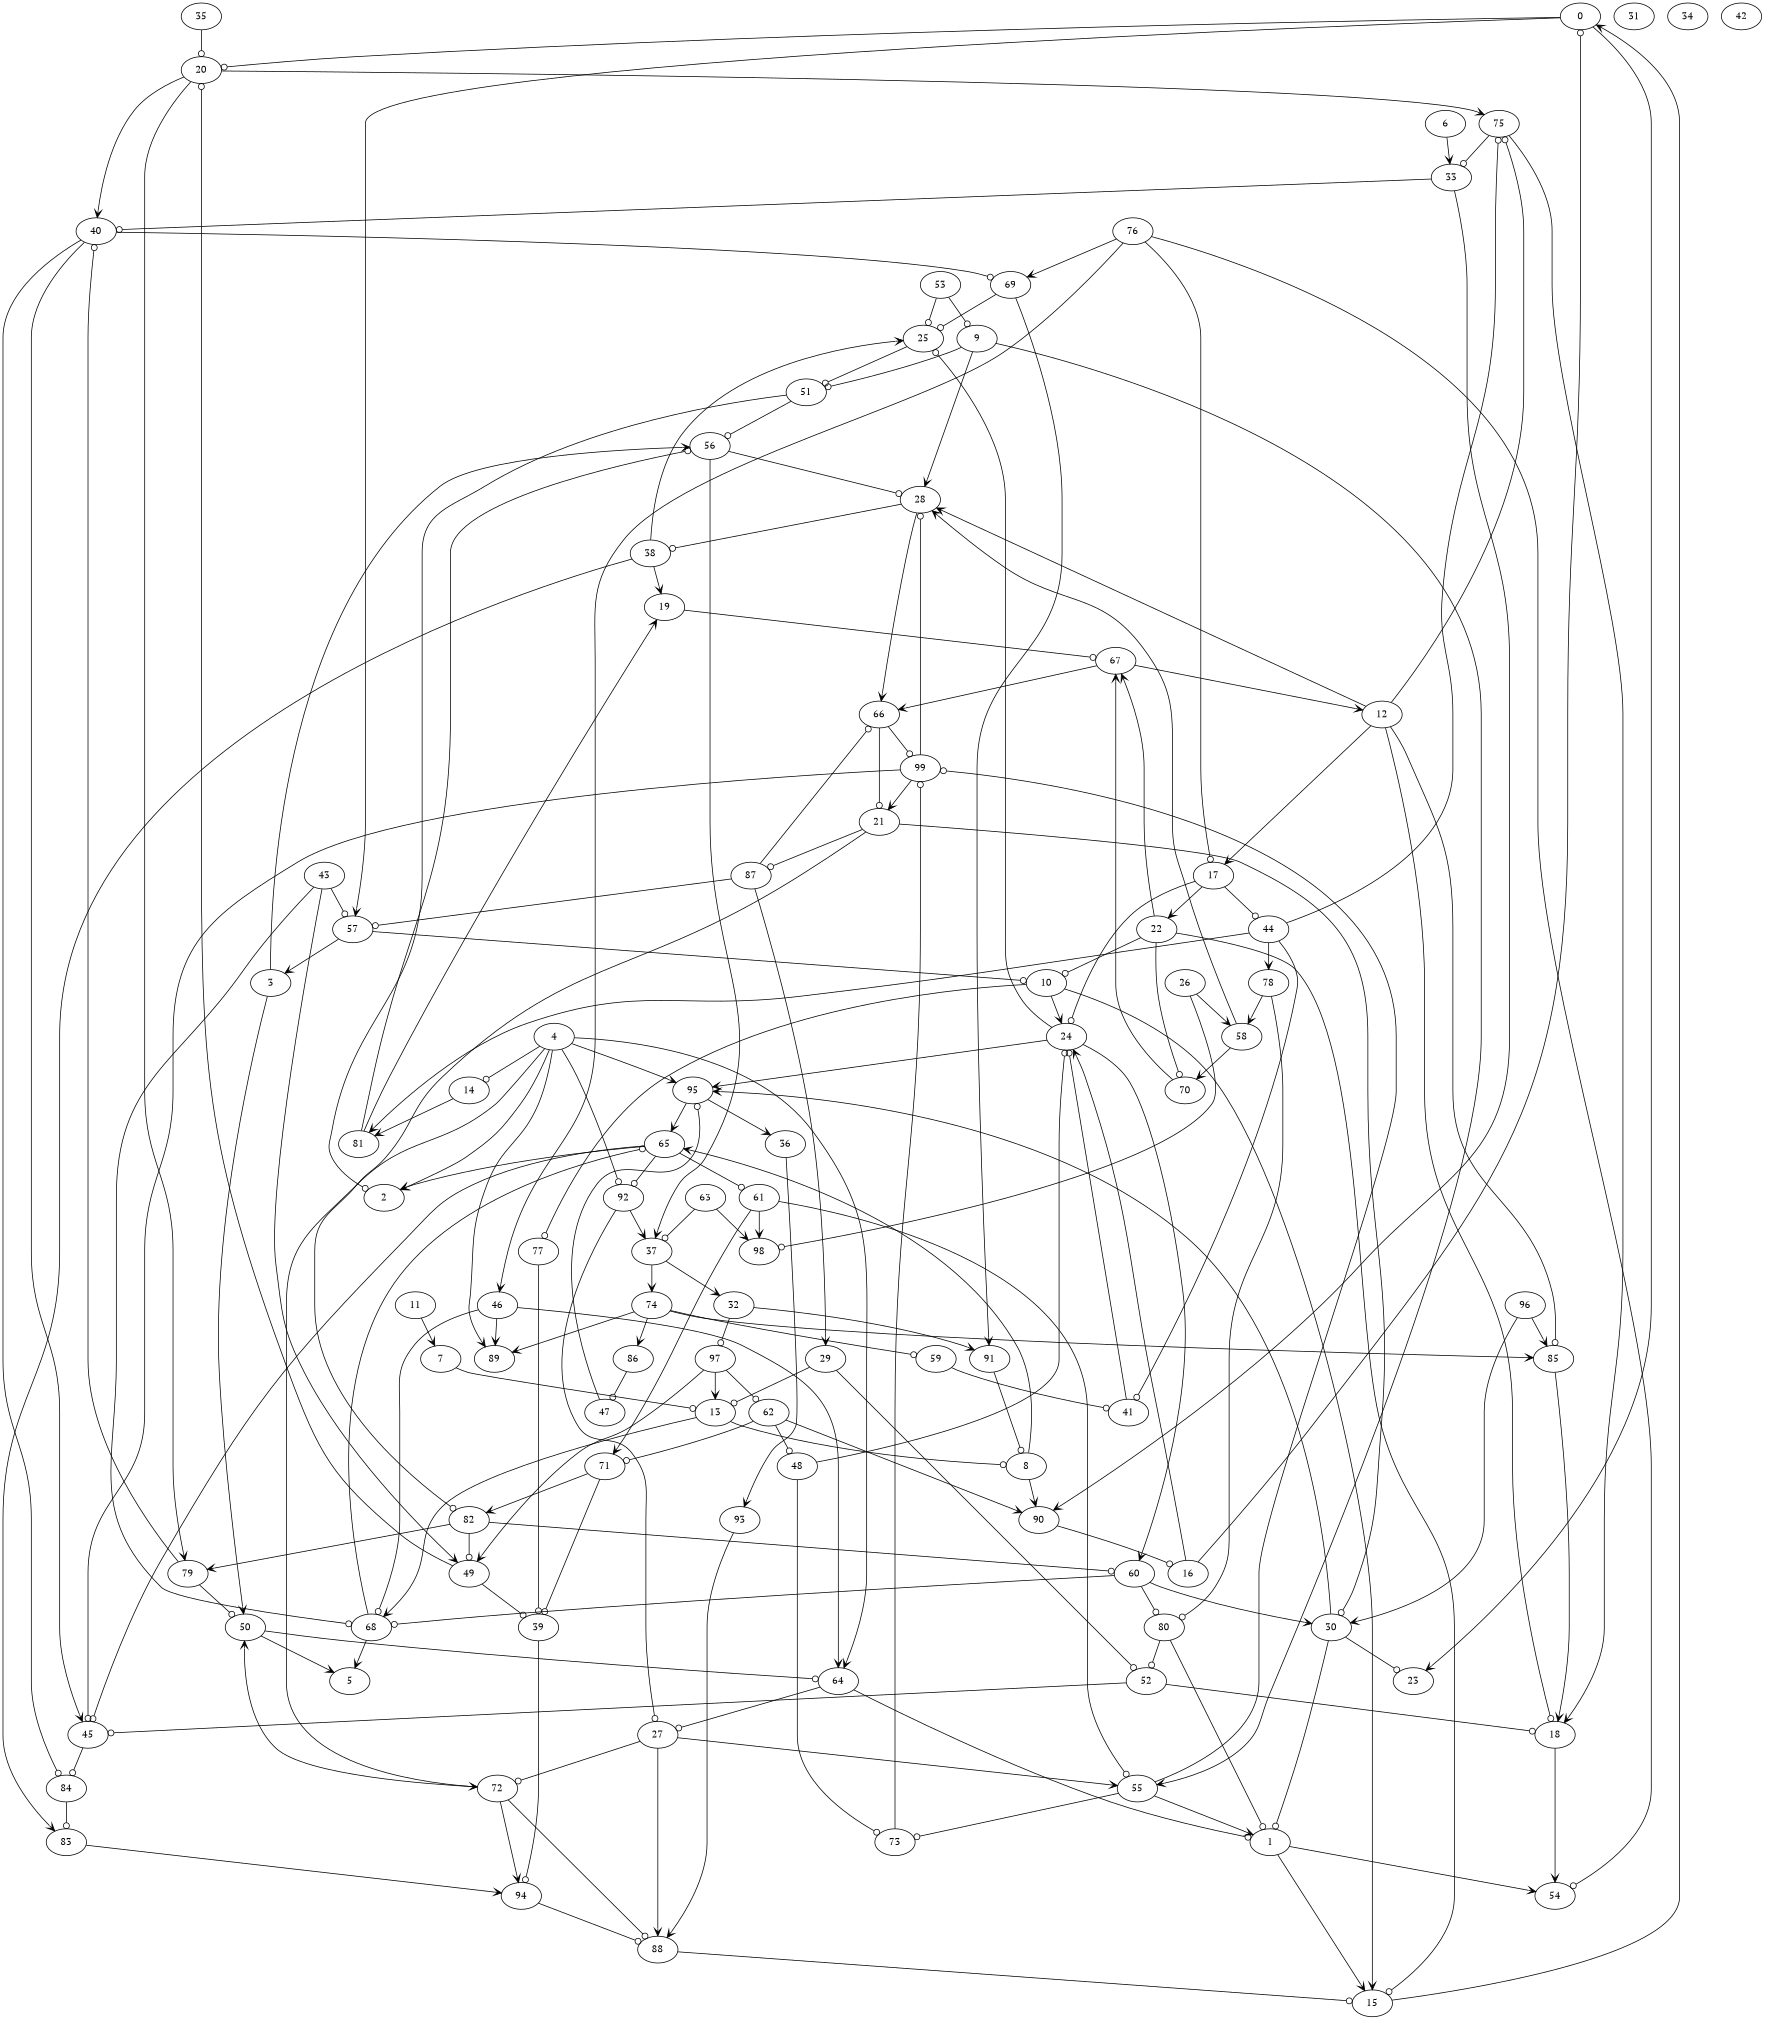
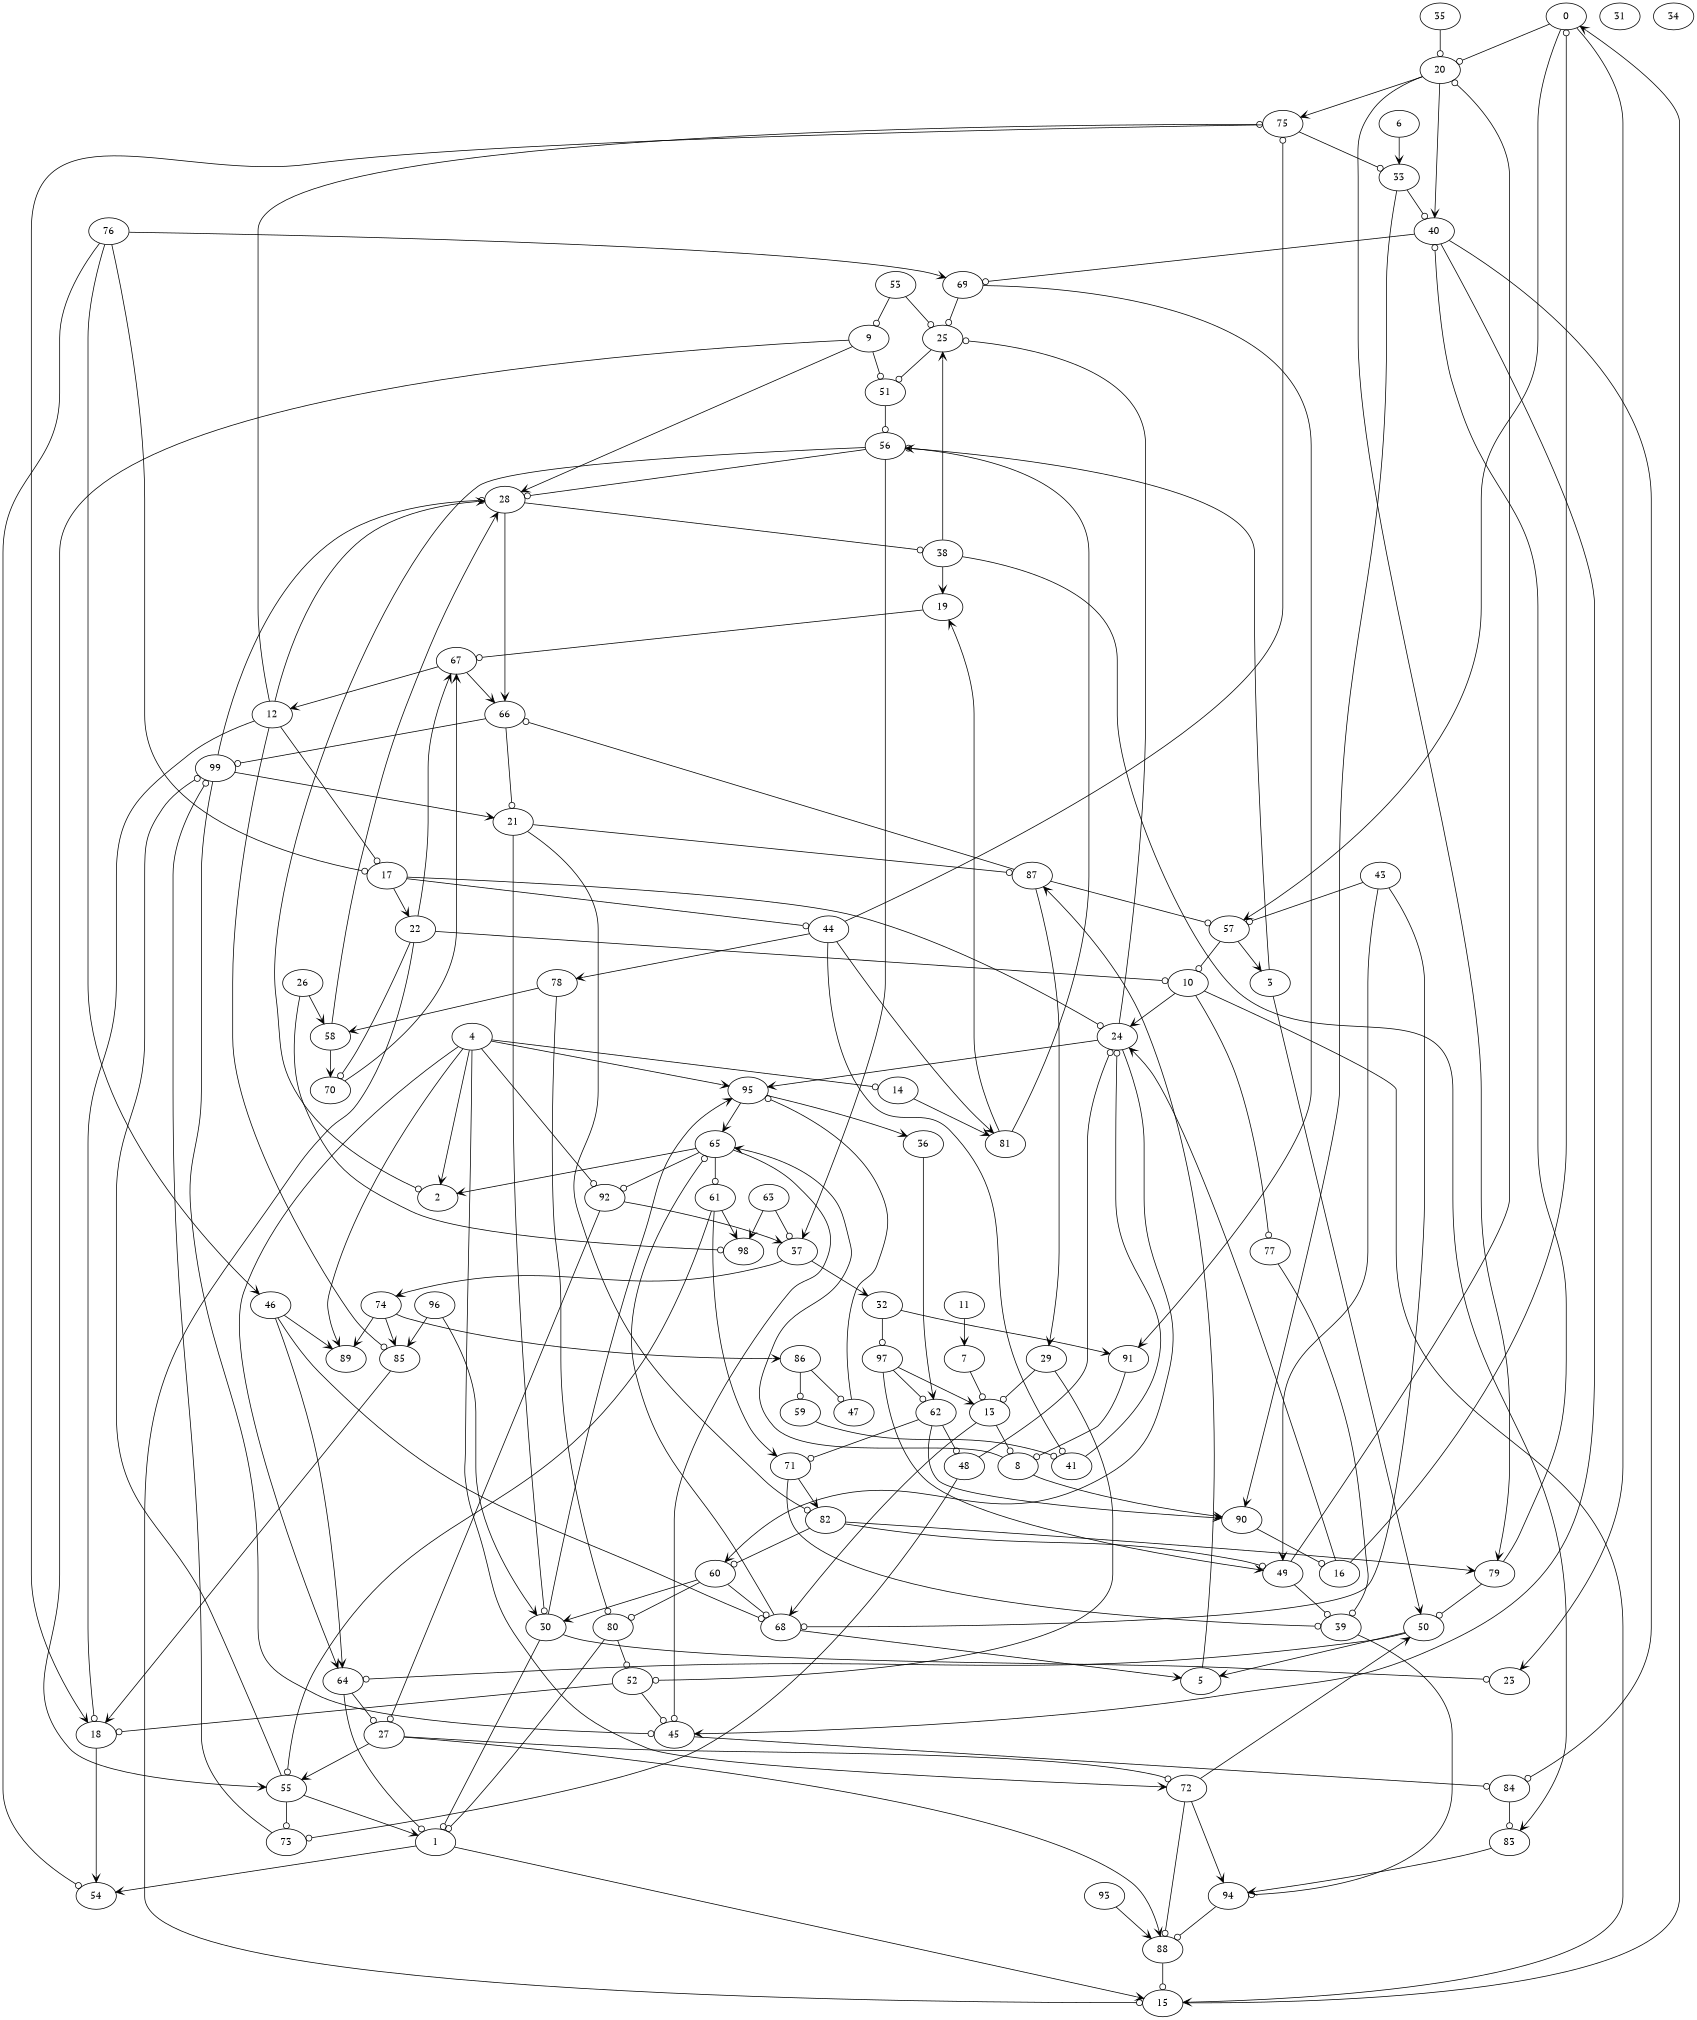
node "42": removed
edge "51" -> "2": now "56" -> "2"
edge "12" -> "17": arrowhead vee -> odot
edge "5" -> "87": added
edge "74" -> "59": now "86" -> "59"
edge "36" -> "93": now "36" -> "62"
